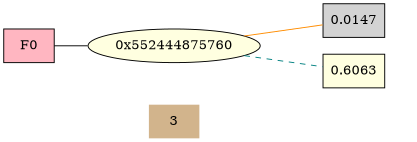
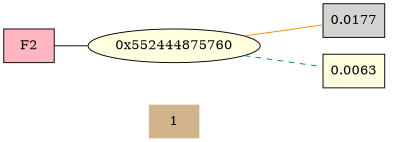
node "0.0147": label "0.0147" -> "0.0177"
node "F0": label "F0" -> "F2"
node "0.6063": label "0.6063" -> "0.0063"
node "3": label "3" -> "1"
